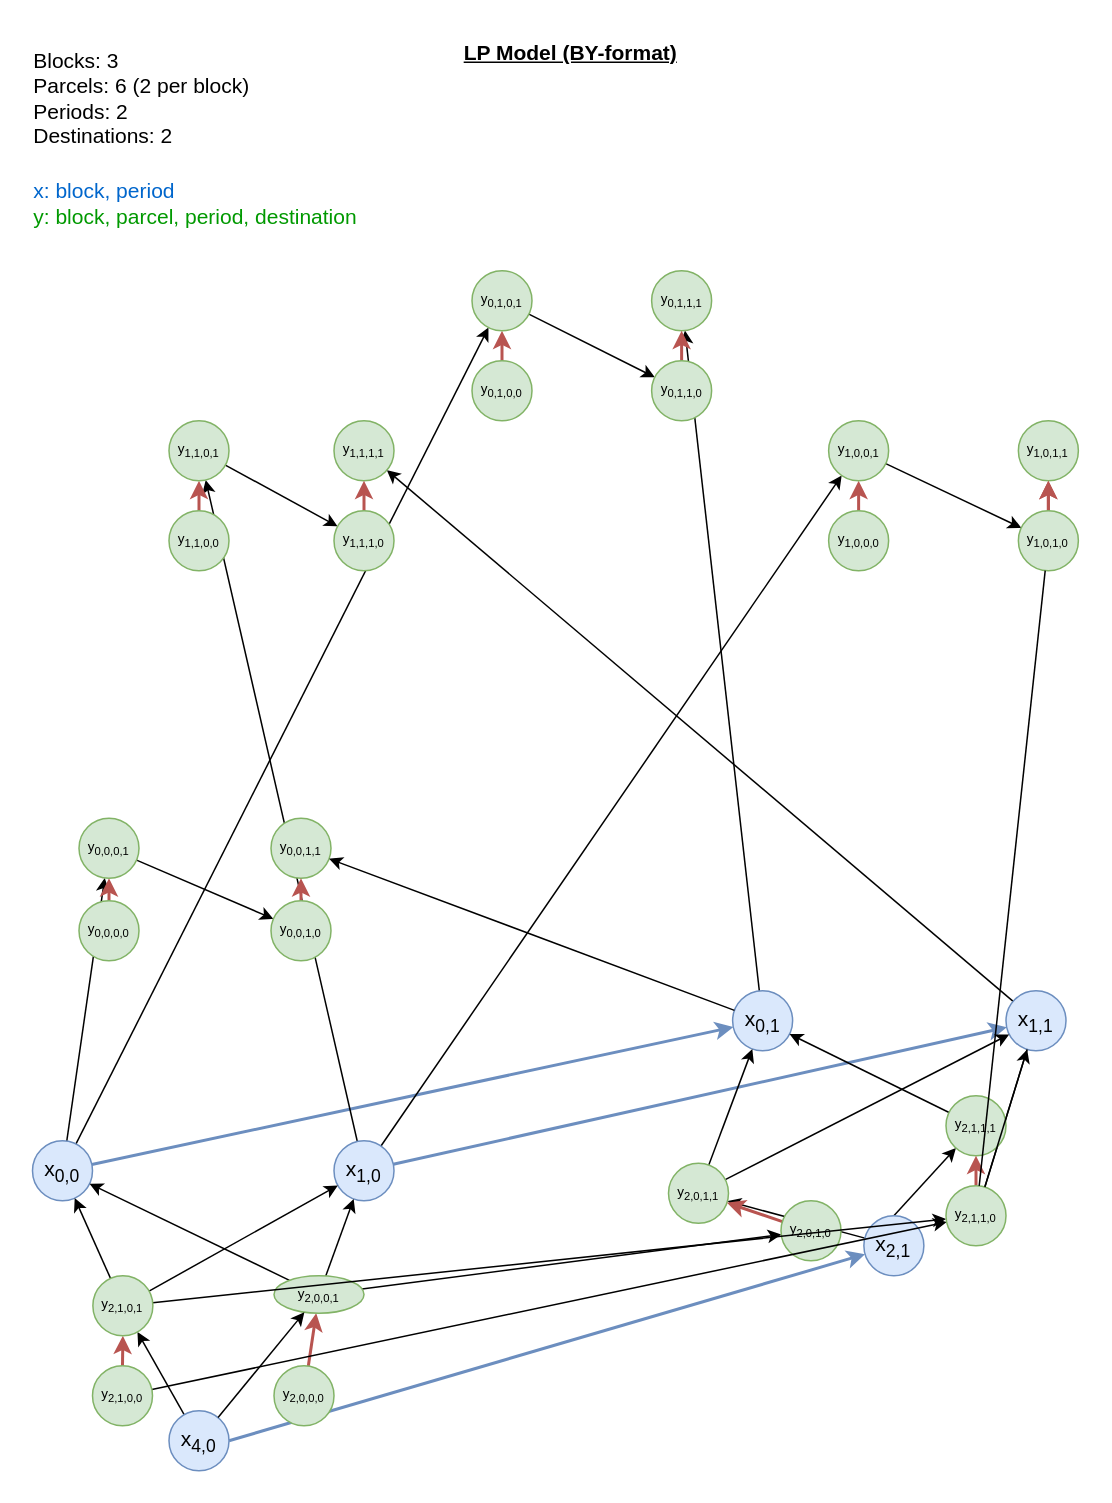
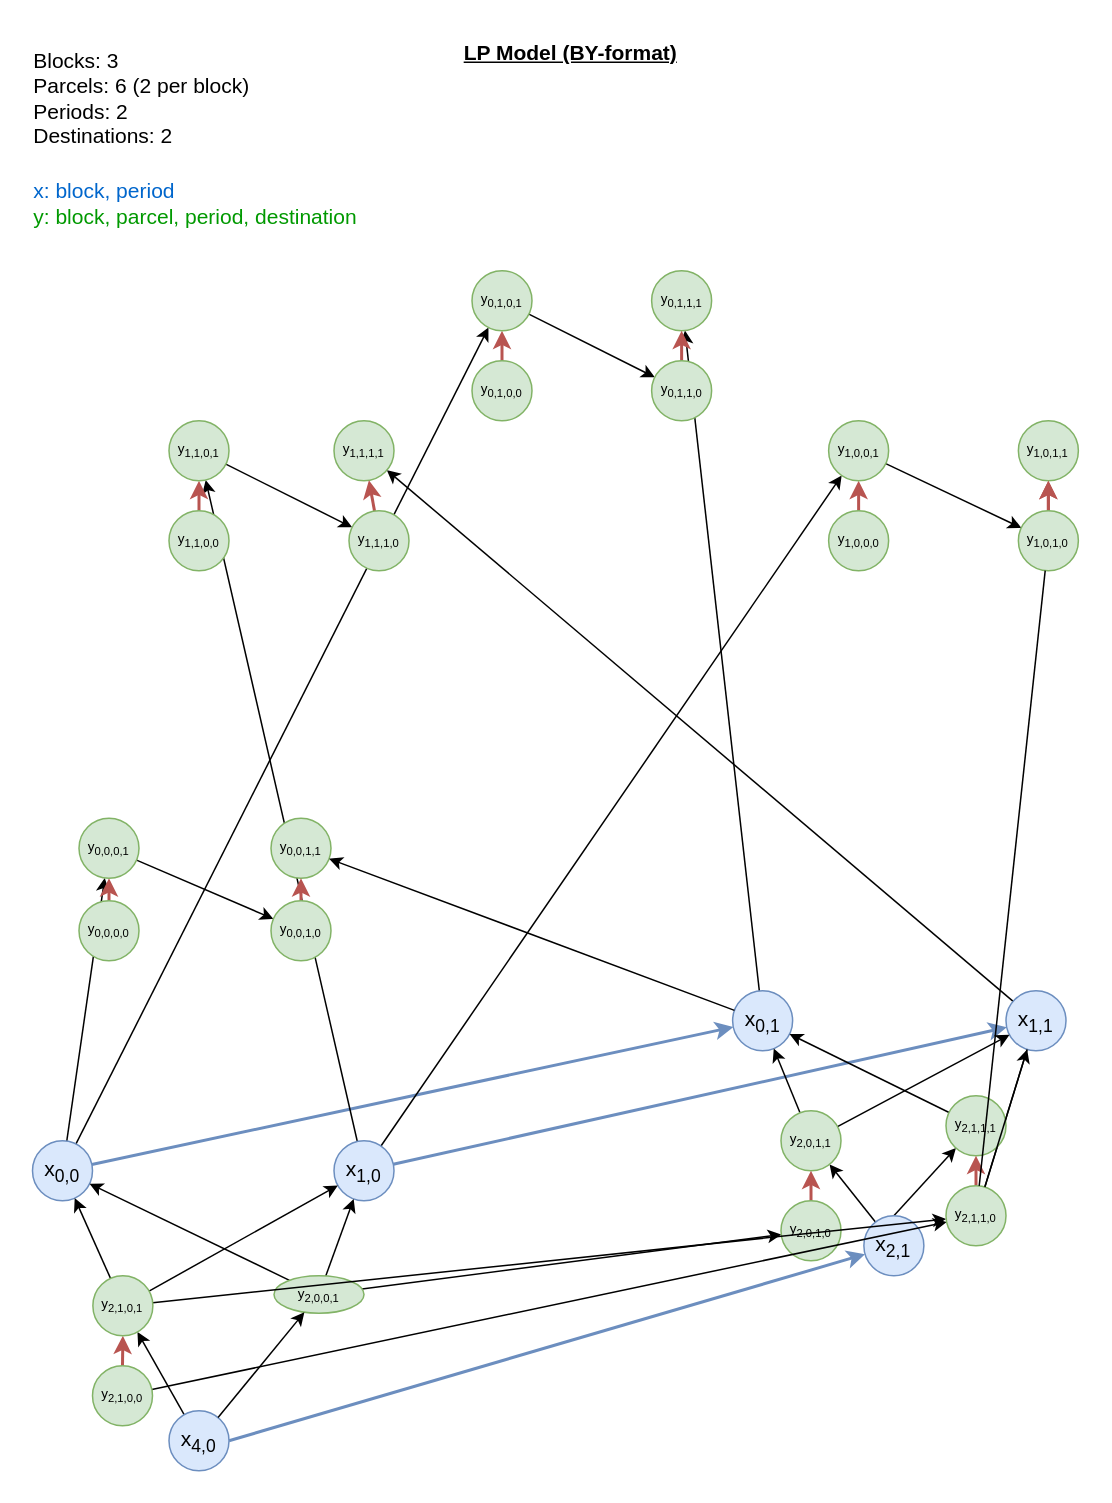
node "y1,1,1,0": moved (364, 541) -> (379, 541)
node "y2,0,1,1": moved (698, 1193) -> (811, 1141)
edge "y2,0,0,0" -> "y2,0,0,1": removed
node "y2,0,0,0": removed
